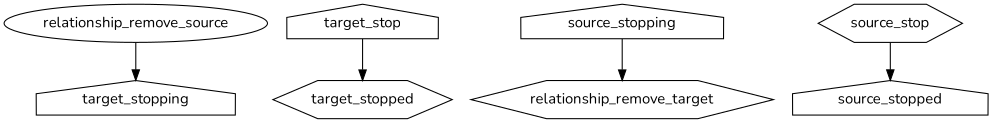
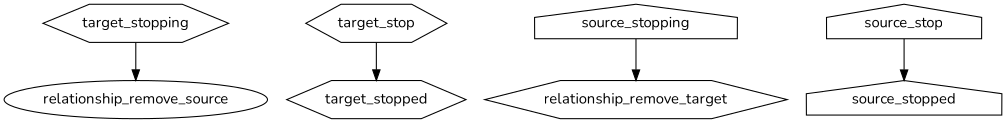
node "target_stop": shape house -> hexagon
node "source_stop": shape hexagon -> house
edge "relationship_remove_source" -> "target_stopping": reversed
node "target_stopping": shape house -> hexagon
